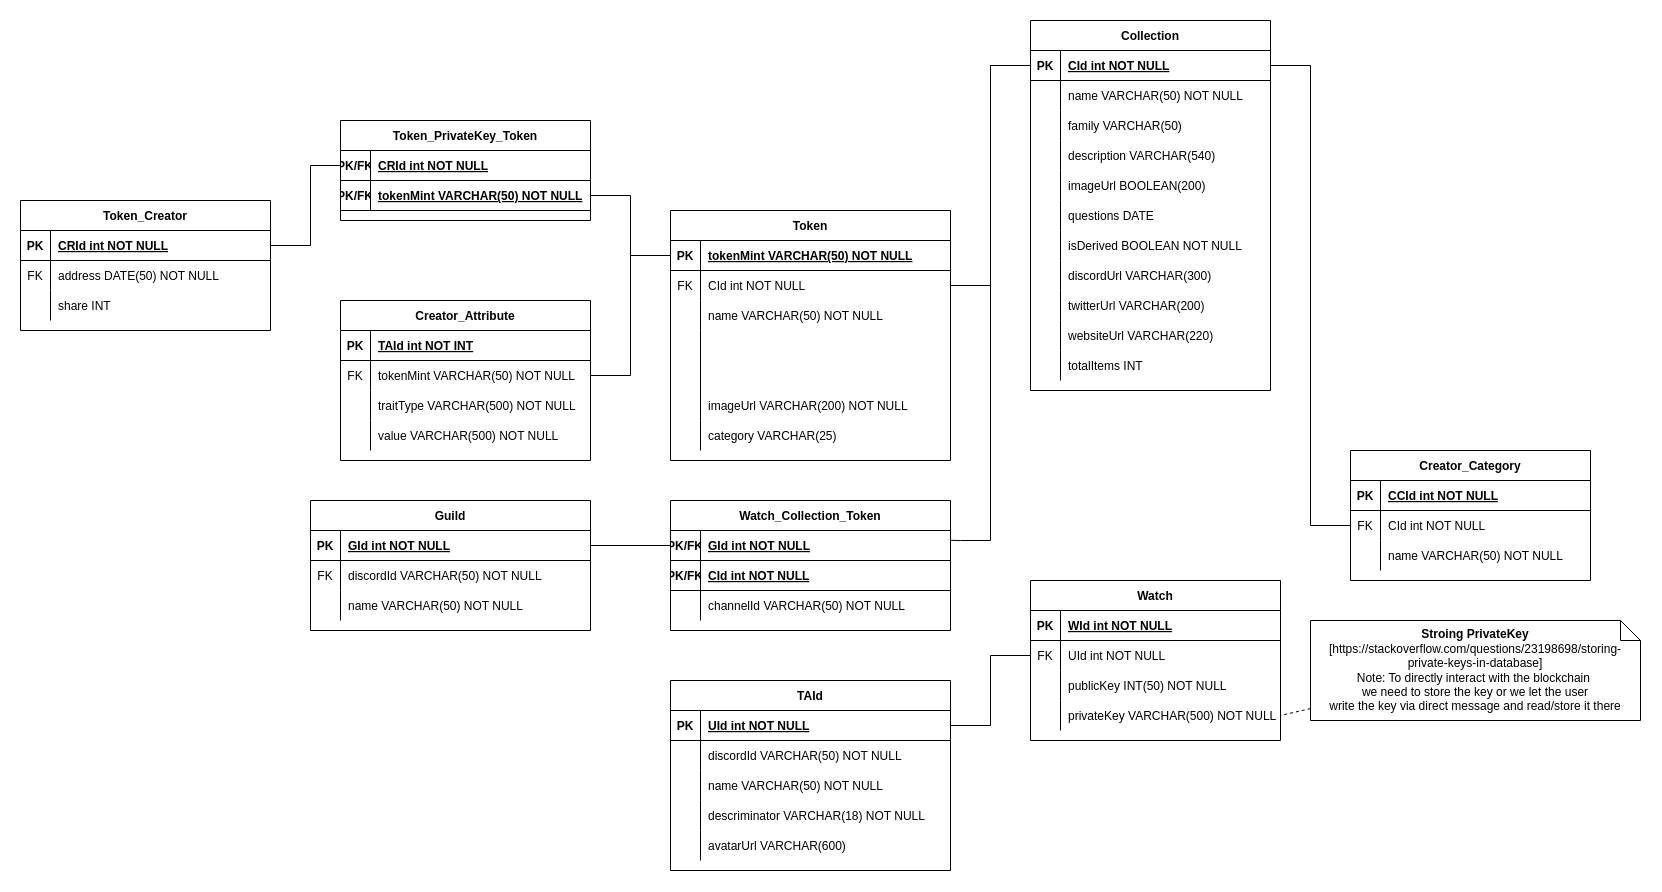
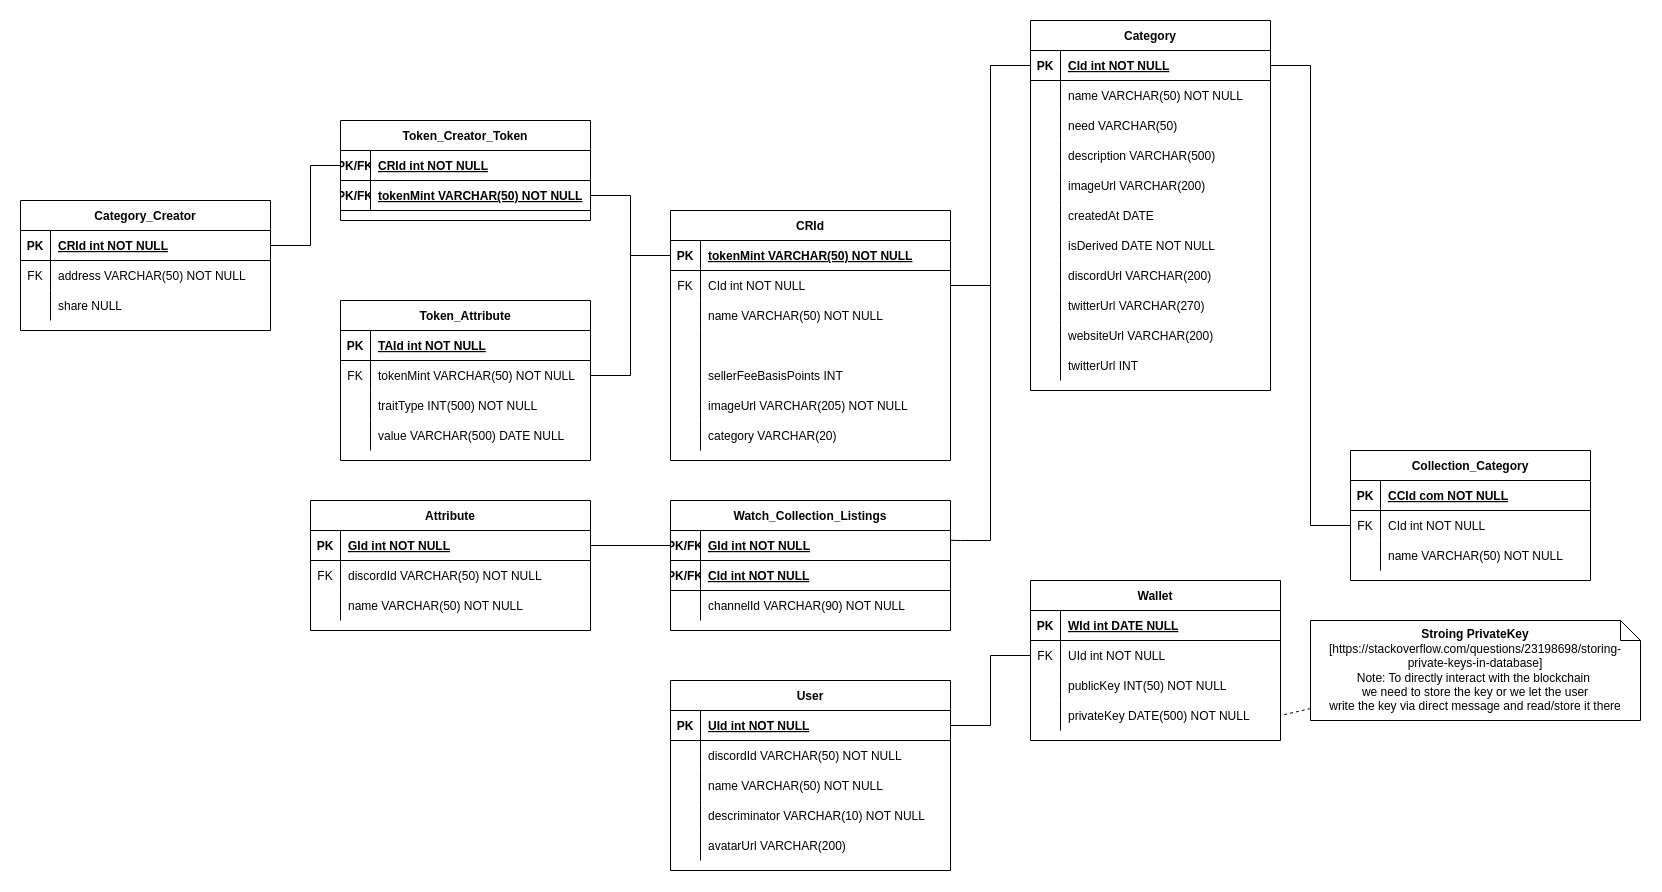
node "Collection": label "Collection" -> "Category"
node "family VARCHAR(50)": label "family VARCHAR(50)" -> "need VARCHAR(50)"
node "Token_PrivateKey_Token": label "Token_PrivateKey_Token" -> "Token_Creator_Token"
node "description VARCHAR(540)": label "description VARCHAR(540)" -> "description VARCHAR(500)"
node "imageUrl BOOLEAN(200)": label "imageUrl BOOLEAN(200)" -> "imageUrl VARCHAR(200)"
node "Token_Creator": label "Token_Creator" -> "Category_Creator"
node "questions DATE": label "questions DATE" -> "createdAt DATE"
node "Token": label "Token" -> "CRId"
node "isDerived BOOLEAN NOT NULL": label "isDerived BOOLEAN NOT NULL" -> "isDerived DATE NOT NULL"
node "address DATE(50) NOT NULL": label "address DATE(50) NOT NULL" -> "address VARCHAR(50) NOT NULL"
node "discordUrl VARCHAR(300)": label "discordUrl VARCHAR(300)" -> "discordUrl VARCHAR(200)"
node "share INT": label "share INT" -> "share NULL"
node "twitterUrl VARCHAR(200)": label "twitterUrl VARCHAR(200)" -> "twitterUrl VARCHAR(270)"
node "Creator_Attribute": label "Creator_Attribute" -> "Token_Attribute"
node "websiteUrl VARCHAR(220)": label "websiteUrl VARCHAR(220)" -> "websiteUrl VARCHAR(200)"
node "TAId int NOT INT": label "TAId int NOT INT" -> "TAId int NOT NULL"
node "totalItems INT": label "totalItems INT" -> "twitterUrl INT"
node "sellerFeeBasisPoints INT": added
node "traitType VARCHAR(500) NOT NULL": label "traitType VARCHAR(500) NOT NULL" -> "traitType INT(500) NOT NULL"
node "imageUrl VARCHAR(200) NOT NULL": label "imageUrl VARCHAR(200) NOT NULL" -> "imageUrl VARCHAR(205) NOT NULL"
node "value VARCHAR(500) NOT NULL": label "value VARCHAR(500) NOT NULL" -> "value VARCHAR(500) DATE NULL"
node "category VARCHAR(25)": label "category VARCHAR(25)" -> "category VARCHAR(20)"
node "Creator_Category": label "Creator_Category" -> "Collection_Category"
node "CCId int NOT NULL": label "CCId int NOT NULL" -> "CCId com NOT NULL"
node "Guild": label "Guild" -> "Attribute"
node "Watch_Collection_Token": label "Watch_Collection_Token" -> "Watch_Collection_Listings"
node "Watch": label "Watch" -> "Wallet"
node "channelId VARCHAR(50) NOT NULL": label "channelId VARCHAR(50) NOT NULL" -> "channelId VARCHAR(90) NOT NULL"
node "WId int NOT NULL": label "WId int NOT NULL" -> "WId int DATE NULL"
node "TAId": label "TAId" -> "User"
node "privateKey VARCHAR(500) NOT NULL": label "privateKey VARCHAR(500) NOT NULL" -> "privateKey DATE(500) NOT NULL"
node "descriminator VARCHAR(18) NOT NULL": label "descriminator VARCHAR(18) NOT NULL" -> "descriminator VARCHAR(10) NOT NULL"
node "avatarUrl VARCHAR(600)": label "avatarUrl VARCHAR(600)" -> "avatarUrl VARCHAR(200)"
